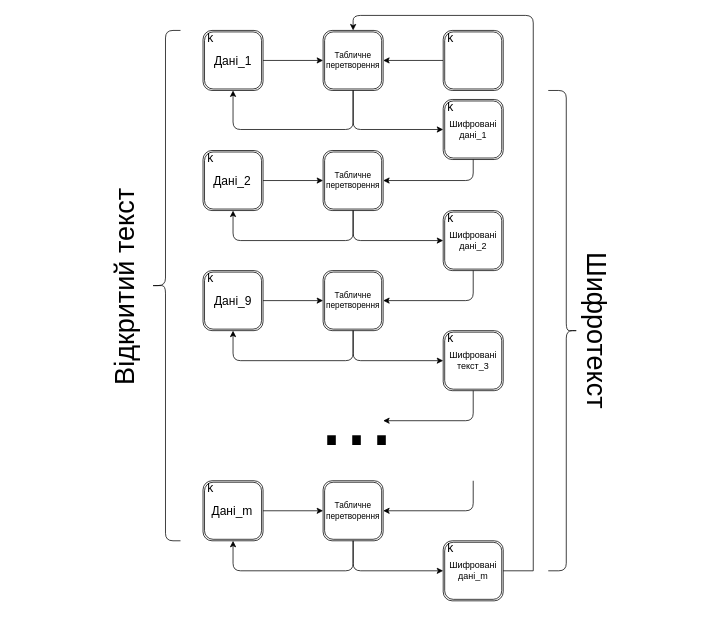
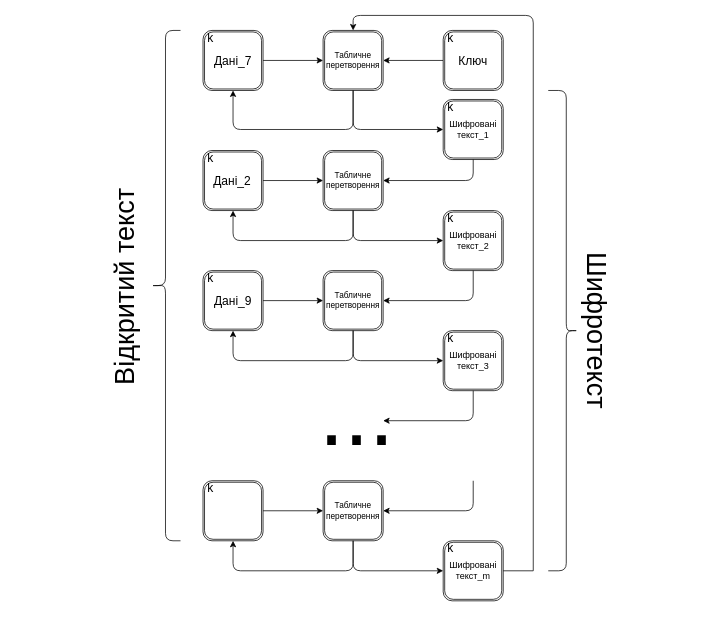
node "Дані_1": label "Дані_1" -> "Дані_7"
node "Ключ": added
node "Шифровані дані_1": label "Шифровані дані_1" -> "Шифровані текст_1"
node "Шифровані дані_2": label "Шифровані дані_2" -> "Шифровані текст_2"
node "Дані_m": removed
node "Шифровані дані_m": label "Шифровані дані_m" -> "Шифровані текст_m"
